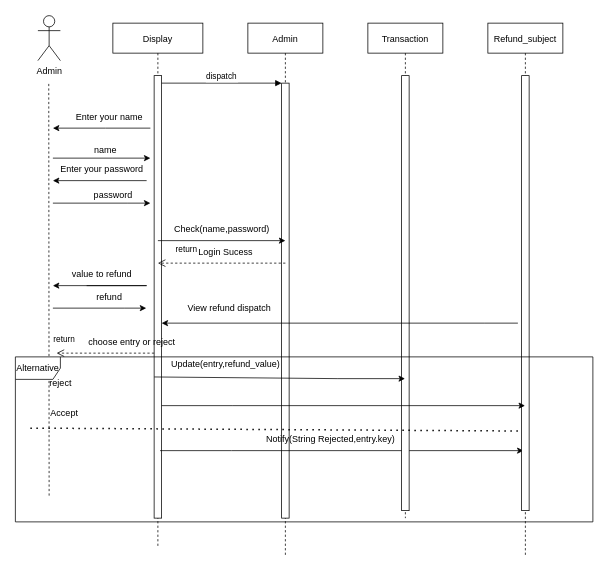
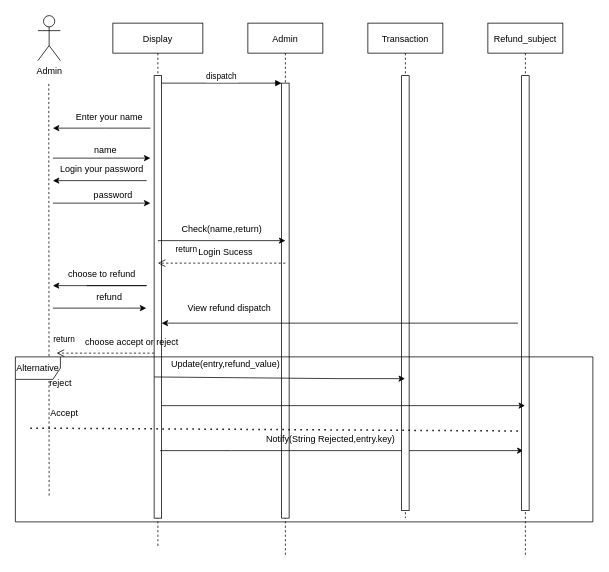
node "Enter your password": label "Enter your password" -> "Login your password"
node "Check(name,password)": label "Check(name,password)" -> "Check(name,return)"
node "value to refund": label "value to refund" -> "choose to refund"
node "choose entry or reject": label "choose entry or reject" -> "choose accept or reject"
